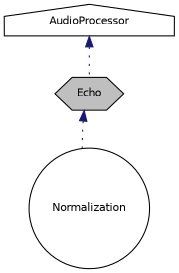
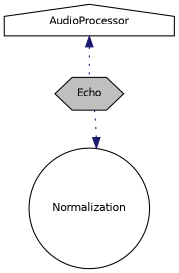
edge "Normalization" -> "Echo": reversed
